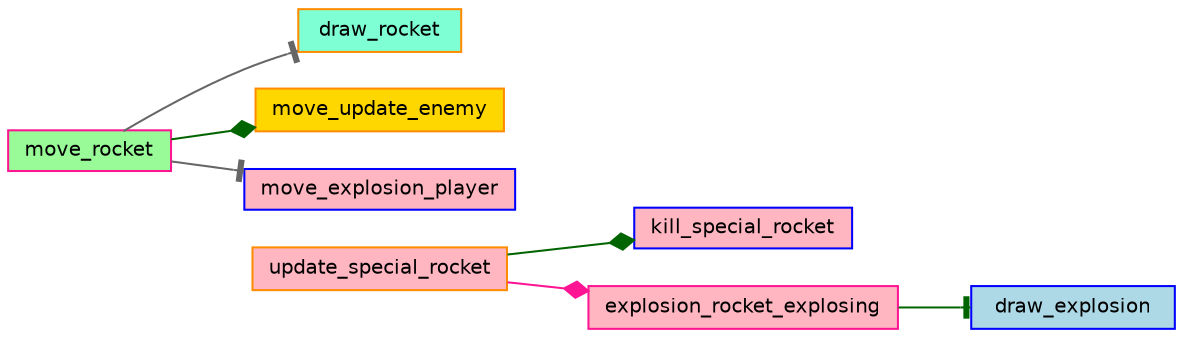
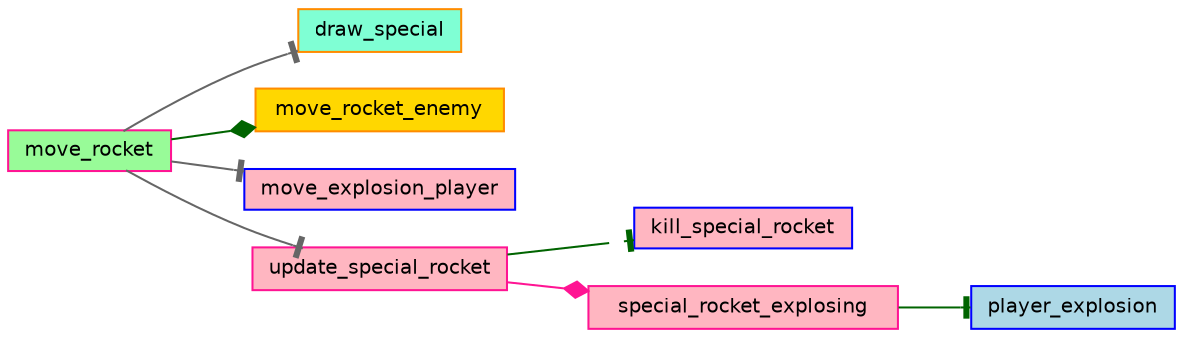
node "draw_rocket": label "draw_rocket" -> "draw_special"
node "move_update_enemy": label "move_update_enemy" -> "move_rocket_enemy"
edge "move_rocket" -> "update_special_rocket": added
edge "update_special_rocket" -> "kill_special_rocket": arrowhead diamond -> tee
node "update_special_rocket": color darkorange -> deeppink
node "explosion_rocket_explosing": label "explosion_rocket_explosing" -> "special_rocket_explosing"
node "draw_explosion": label "draw_explosion" -> "player_explosion"
